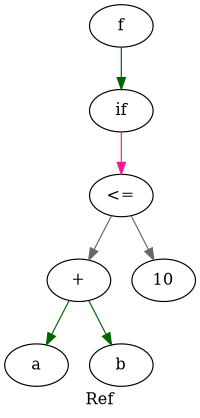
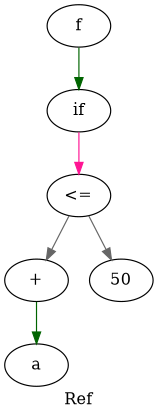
node "10": label "10" -> "50"
node "b": removed
